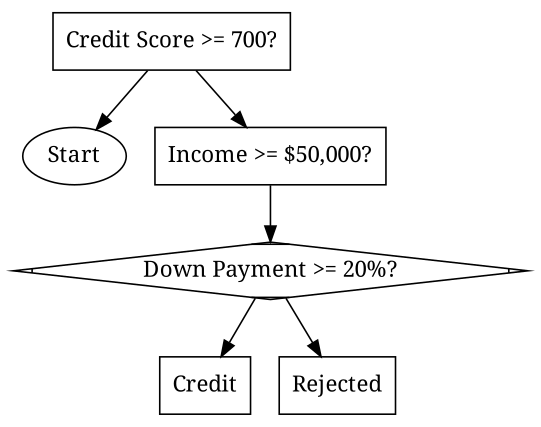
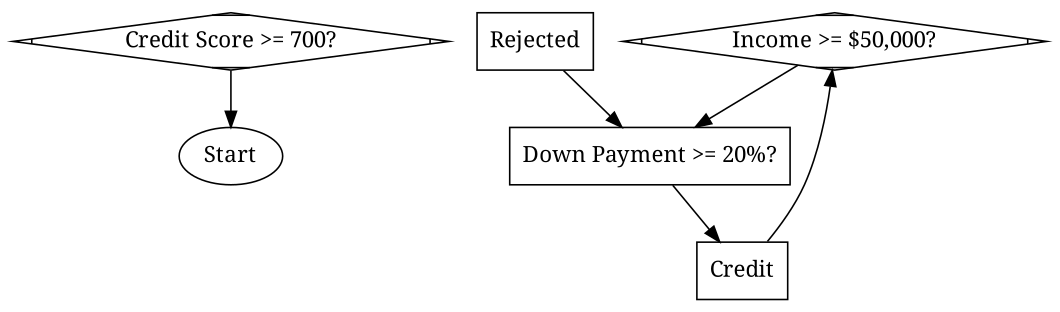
node "Credit Score >= 700?": shape box -> Mdiamond
edge "Credit Score >= 700?" -> "Income >= $50,000?": now "Credit" -> "Income >= $50,000?"
node "Income >= $50,000?": shape box -> Mdiamond
node "Down Payment >= 20%?": shape Mdiamond -> box
edge "Down Payment >= 20%?" -> "Rejected": reversed
